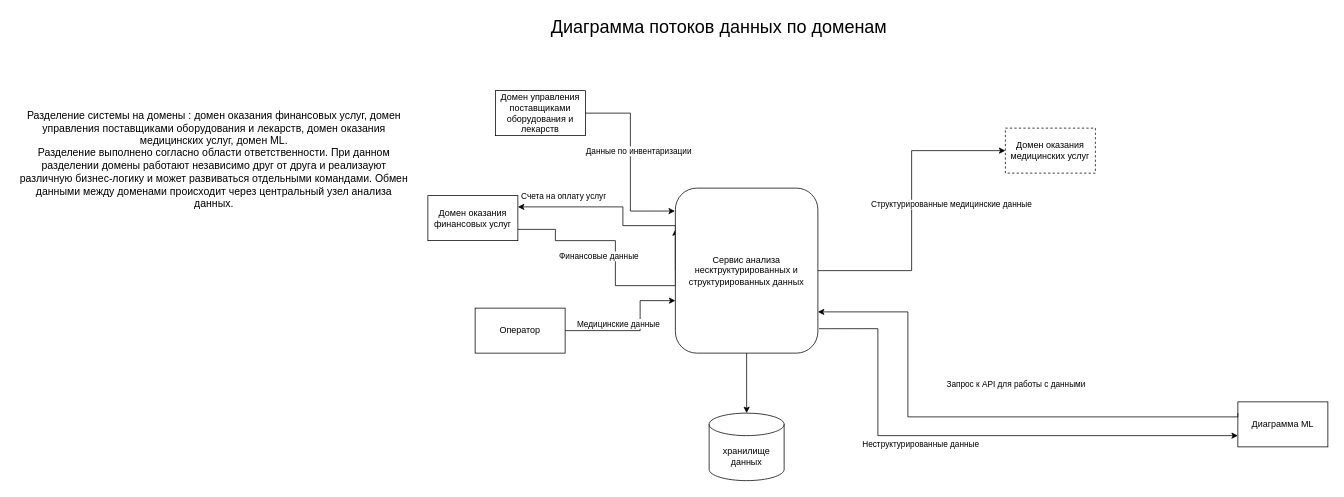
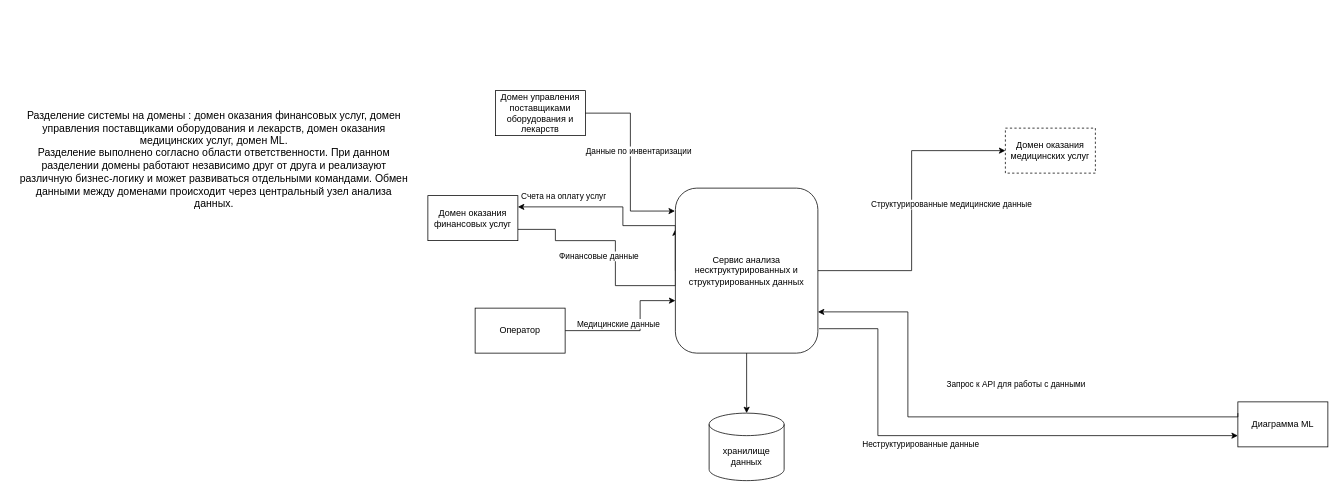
node "Диаграмма потоков данных по доменам": removed
